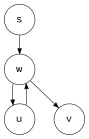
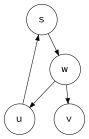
edge "u" -> "w": now "u" -> "s"
